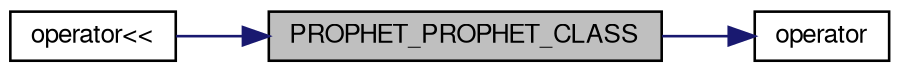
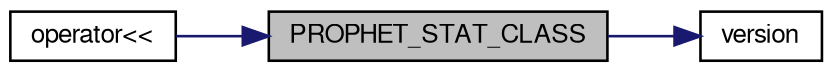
node "PROPHET_PROPHET_CLASS": label "PROPHET_PROPHET_CLASS" -> "PROPHET_STAT_CLASS"
node "operator": label "operator" -> "version"
